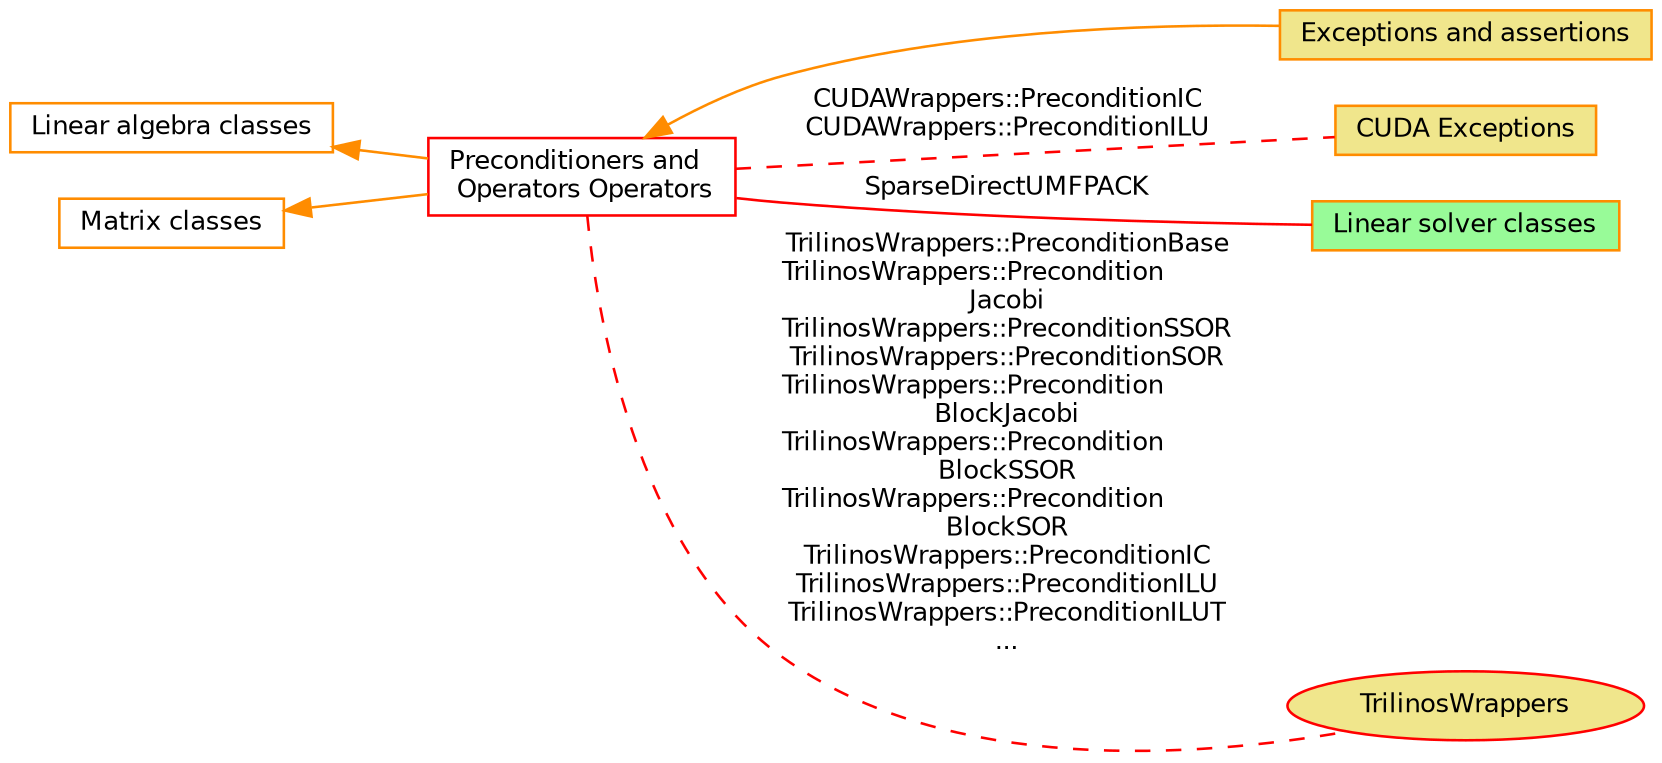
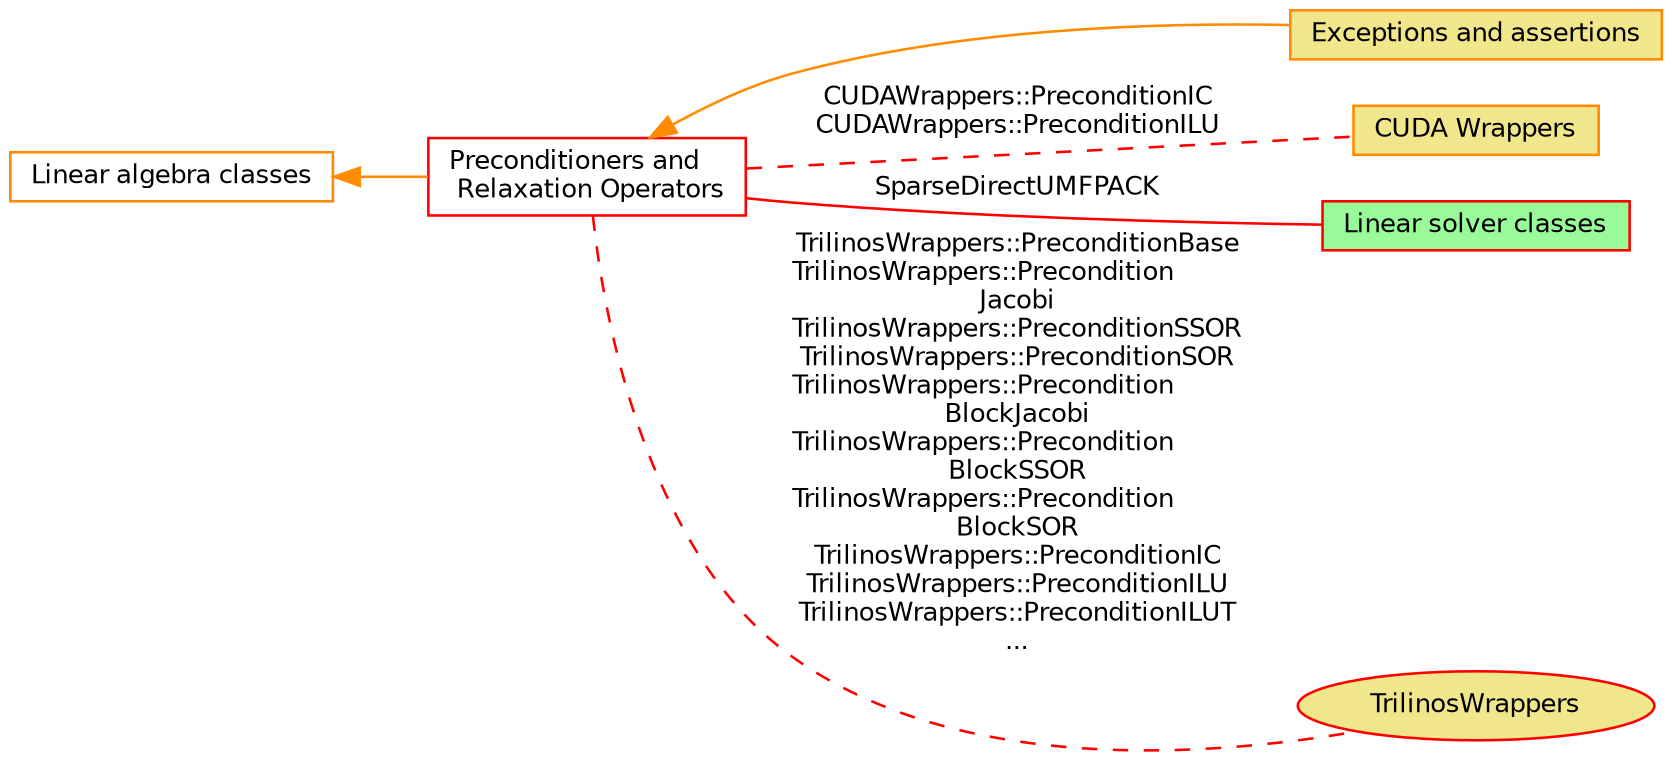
node "CUDA Exceptions": label "CUDA Exceptions" -> "CUDA Wrappers"
node "Preconditioners and Operators Operators": label "Preconditioners and Operators Operators" -> "Preconditioners and Relaxation Operators"
node "Matrix classes": removed
node "Linear solver classes": color darkorange -> red
